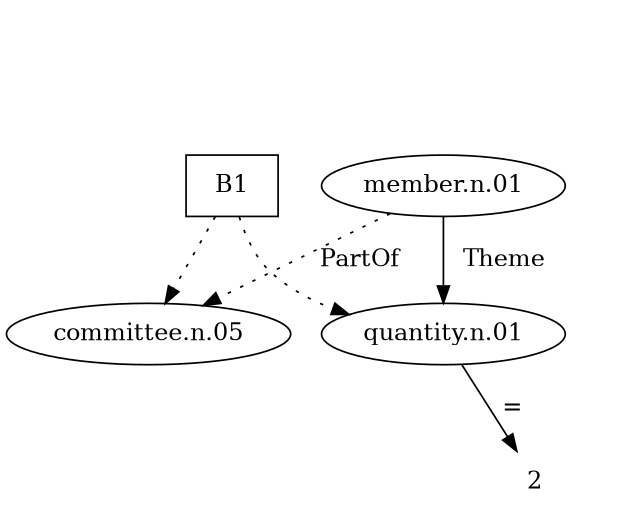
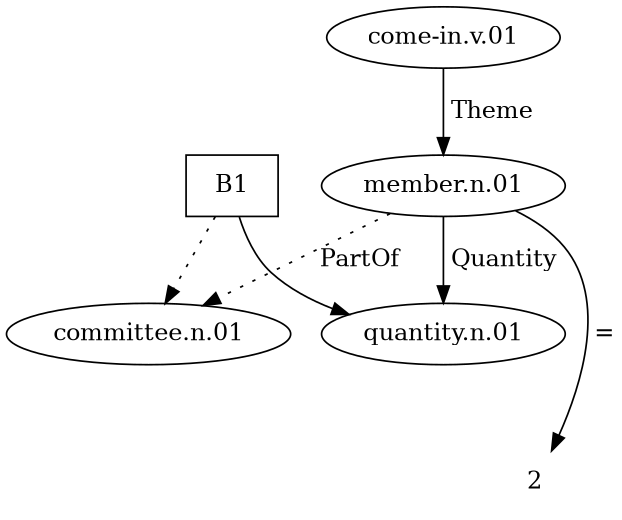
node "come-in.v.01": added
edge "member.n.01" -> "quantity.n.01": label " Theme" -> " Quantity"
edge "B1" -> "quantity.n.01": style dotted -> solid
node "committee.n.05": label "committee.n.05" -> "committee.n.01"
edge "quantity.n.01" -> "2": now "member.n.01" -> "2"
